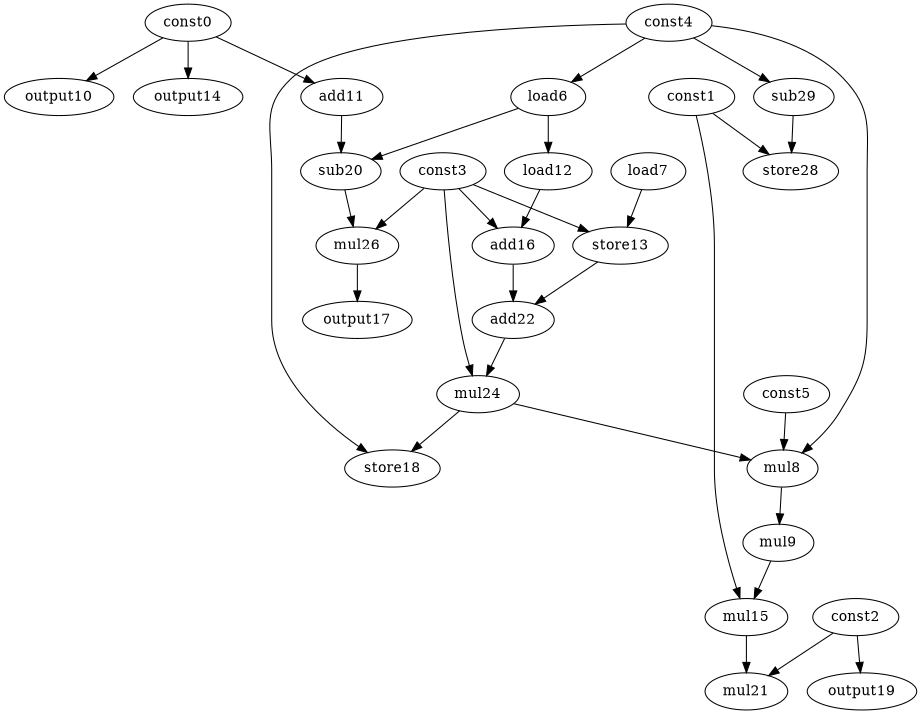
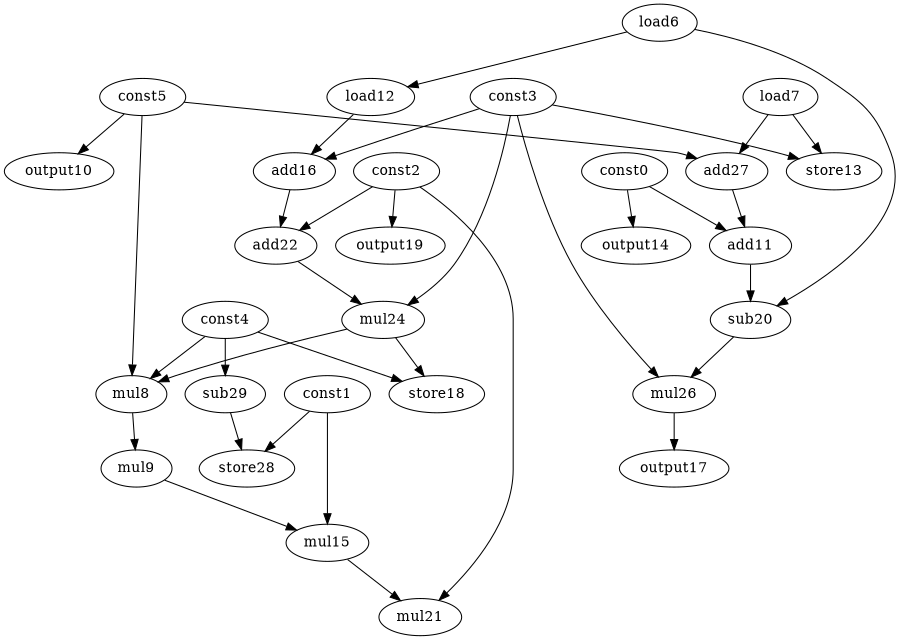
edge "const0" -> "output10": now "const5" -> "output10"
edge "const4" -> "load6": removed
node "add27": added
edge "store13" -> "add22": now "const2" -> "add22"
